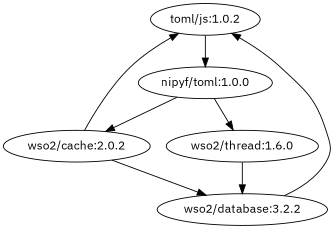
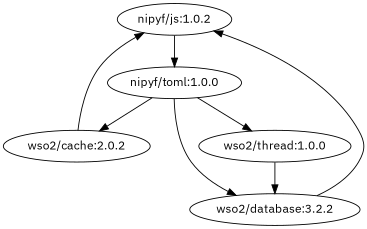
node "toml/js:1.0.2": label "toml/js:1.0.2" -> "nipyf/js:1.0.2"
node "wso2/thread:1.6.0": label "wso2/thread:1.6.0" -> "wso2/thread:1.0.0"
edge "wso2/cache:2.0.2" -> "wso2/database:3.2.2": now "nipyf/toml:1.0.0" -> "wso2/database:3.2.2"
